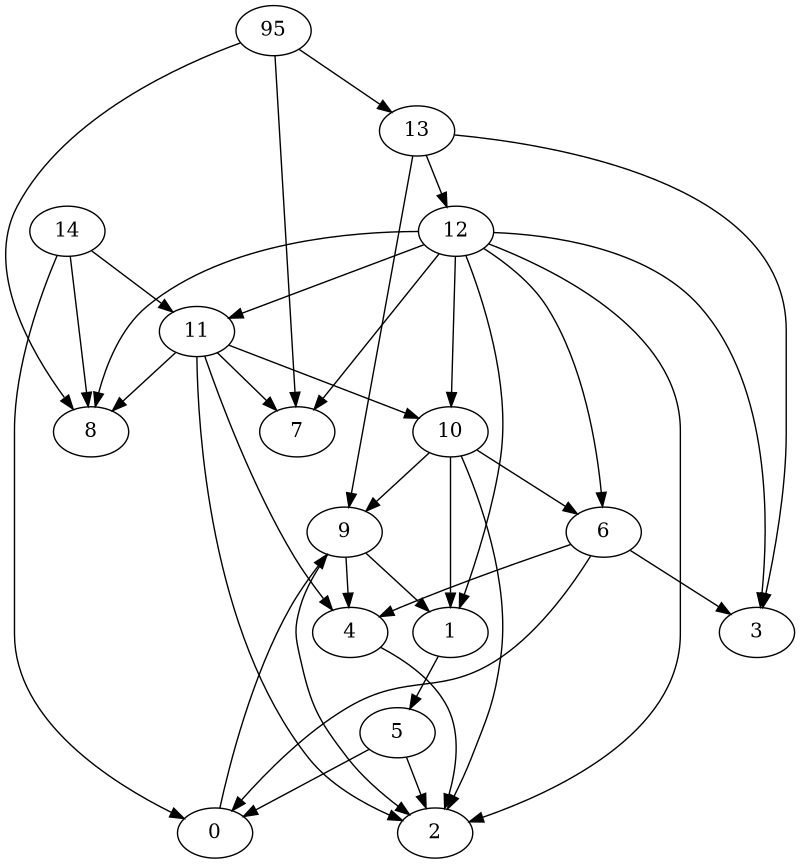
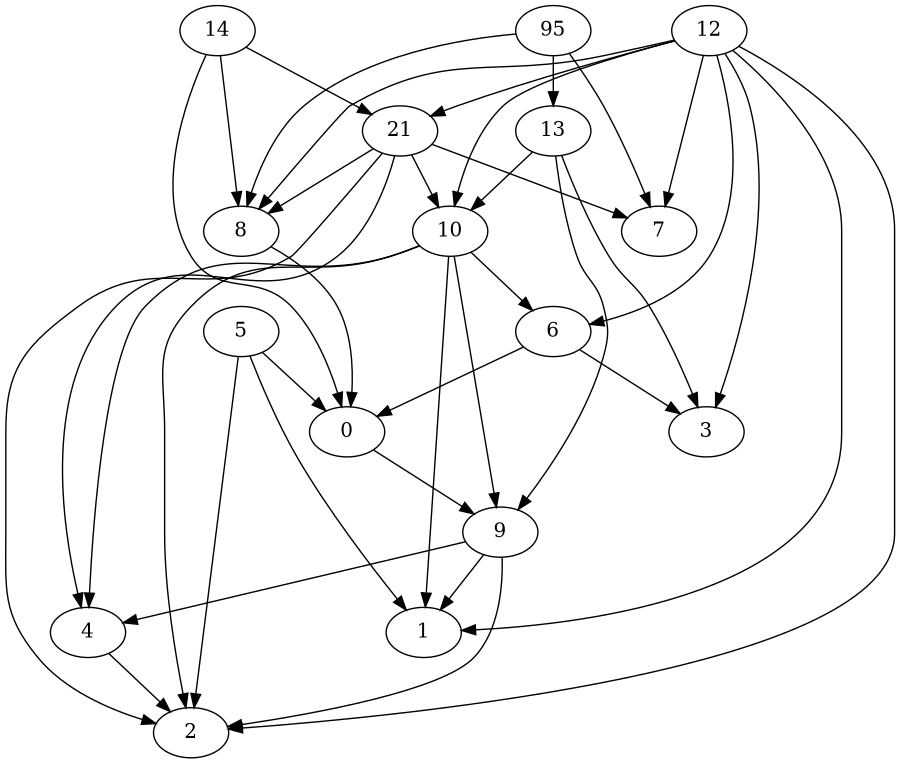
edge "13" -> "12": now "13" -> "10"
edge "8" -> "0": added
node "11": label "11" -> "21"
edge "6" -> "4": now "10" -> "4"
edge "1" -> "5": reversed
